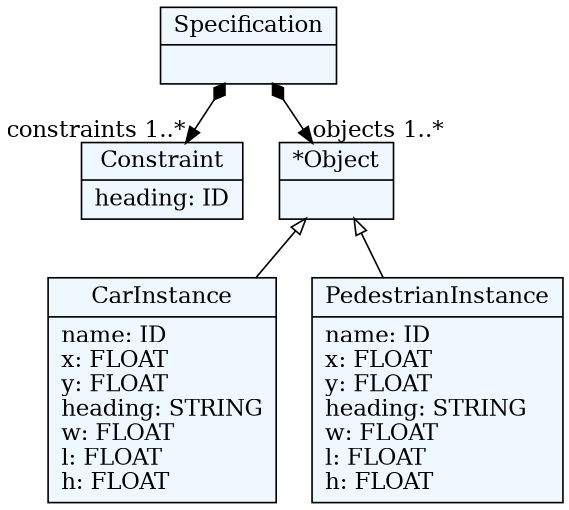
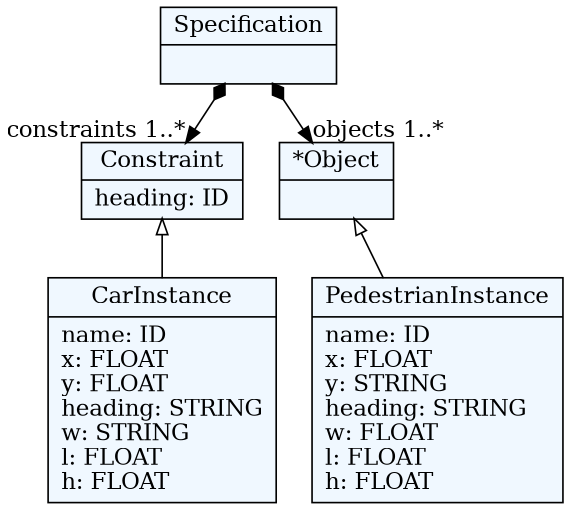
edge "CarInstance" -> "*Object": now "CarInstance" -> "Constraint"
node "PedestrianInstance": text "y: FLOAT" -> "y: STRING"
node "CarInstance": text "w: FLOAT" -> "w: STRING"
